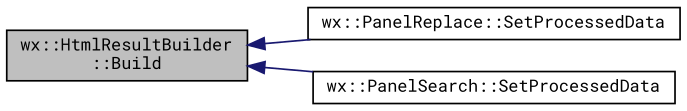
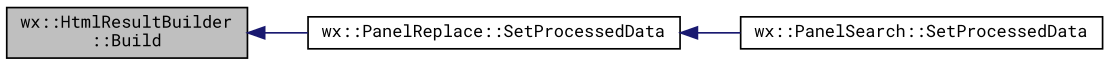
edge "wx::PanelSearch::SetProcessedData" -> "wx::HtmlResultBuilder ::Build": now "wx::PanelSearch::SetProcessedData" -> "wx::PanelReplace::SetProcessedData"
